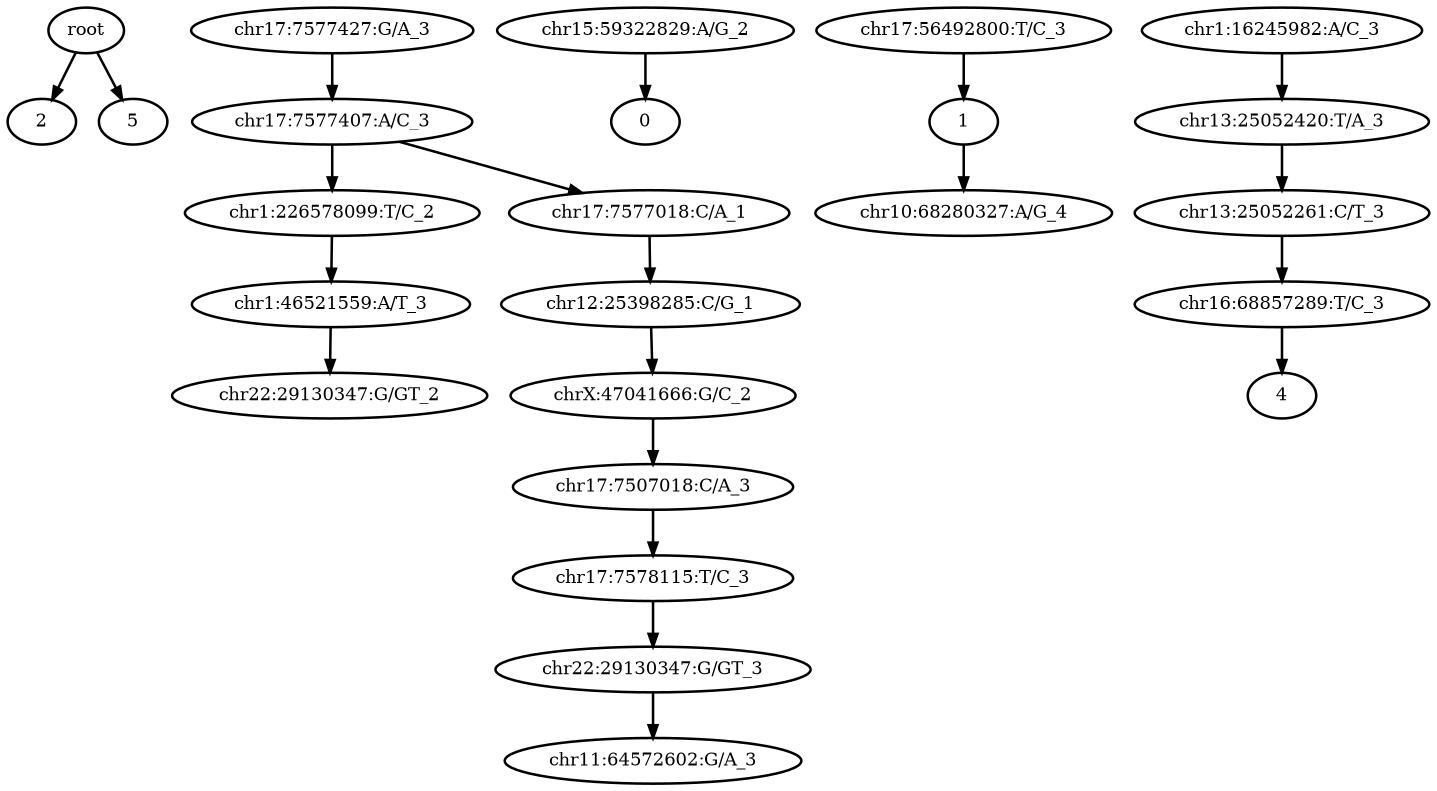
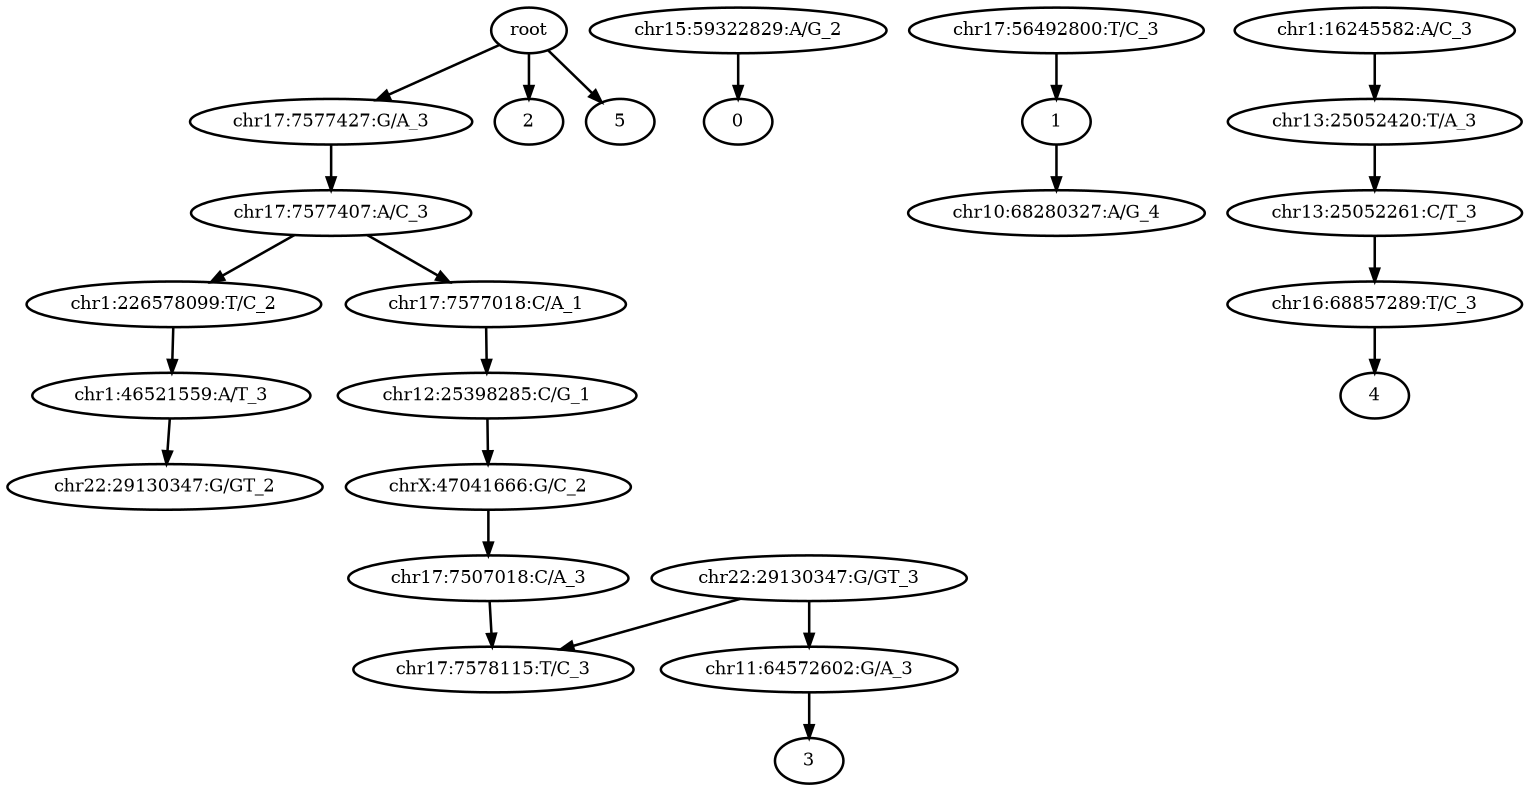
node "chr1:16245982:A/C_3": label "chr1:16245982:A/C_3" -> "chr1:16245582:A/C_3"
edge "root" -> "chr17:7577427:G/A_3": added
edge "chr17:7578115:T/C_3" -> "chr22:29130347:G/GT_3": reversed
node "3": added
